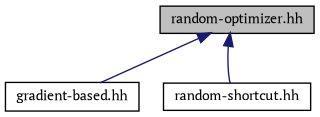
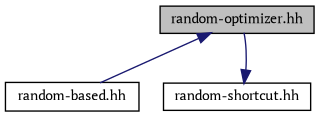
edge "random-shortcut.hh" -> "random-optimizer.hh": reversed
node "gradient-based.hh": label "gradient-based.hh" -> "random-based.hh"
